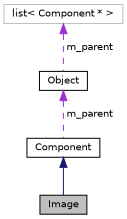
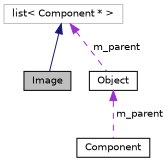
edge "Image" -> "Component": now "Image" -> "list< Component * >"
